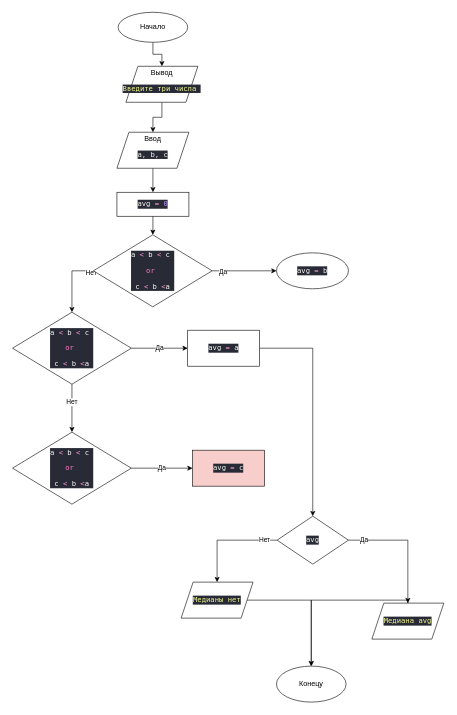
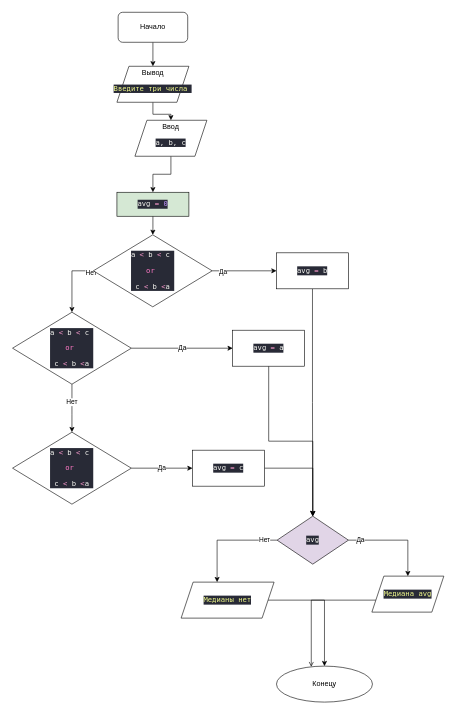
node "Начало": shape ellipse -> rounded rectangle
node "Вывод Введите три числа": moved (162, 84) -> (153, 84)
node "Ввод a, b, c": moved (153, 150) -> (171, 138)
node "avg = 0": fillcolor #ffffff -> #d5e8d4
node "avg = b": shape ellipse -> rectangle
edge "avg = b" -> "avg": added
node "avg = a": moved (224, 348) -> (269, 348)
node "avg = c": fillcolor #f8cecc -> #ffffff
edge "avg = c" -> "avg": added
node "avg": fillcolor #ffffff -> #e1d5e7
node "Медианы нет": size 72x36 -> 93x36
node "Медиана avg": moved (408, 621) -> (408, 594)
node "Конецу": size 70x36 -> 96x36
